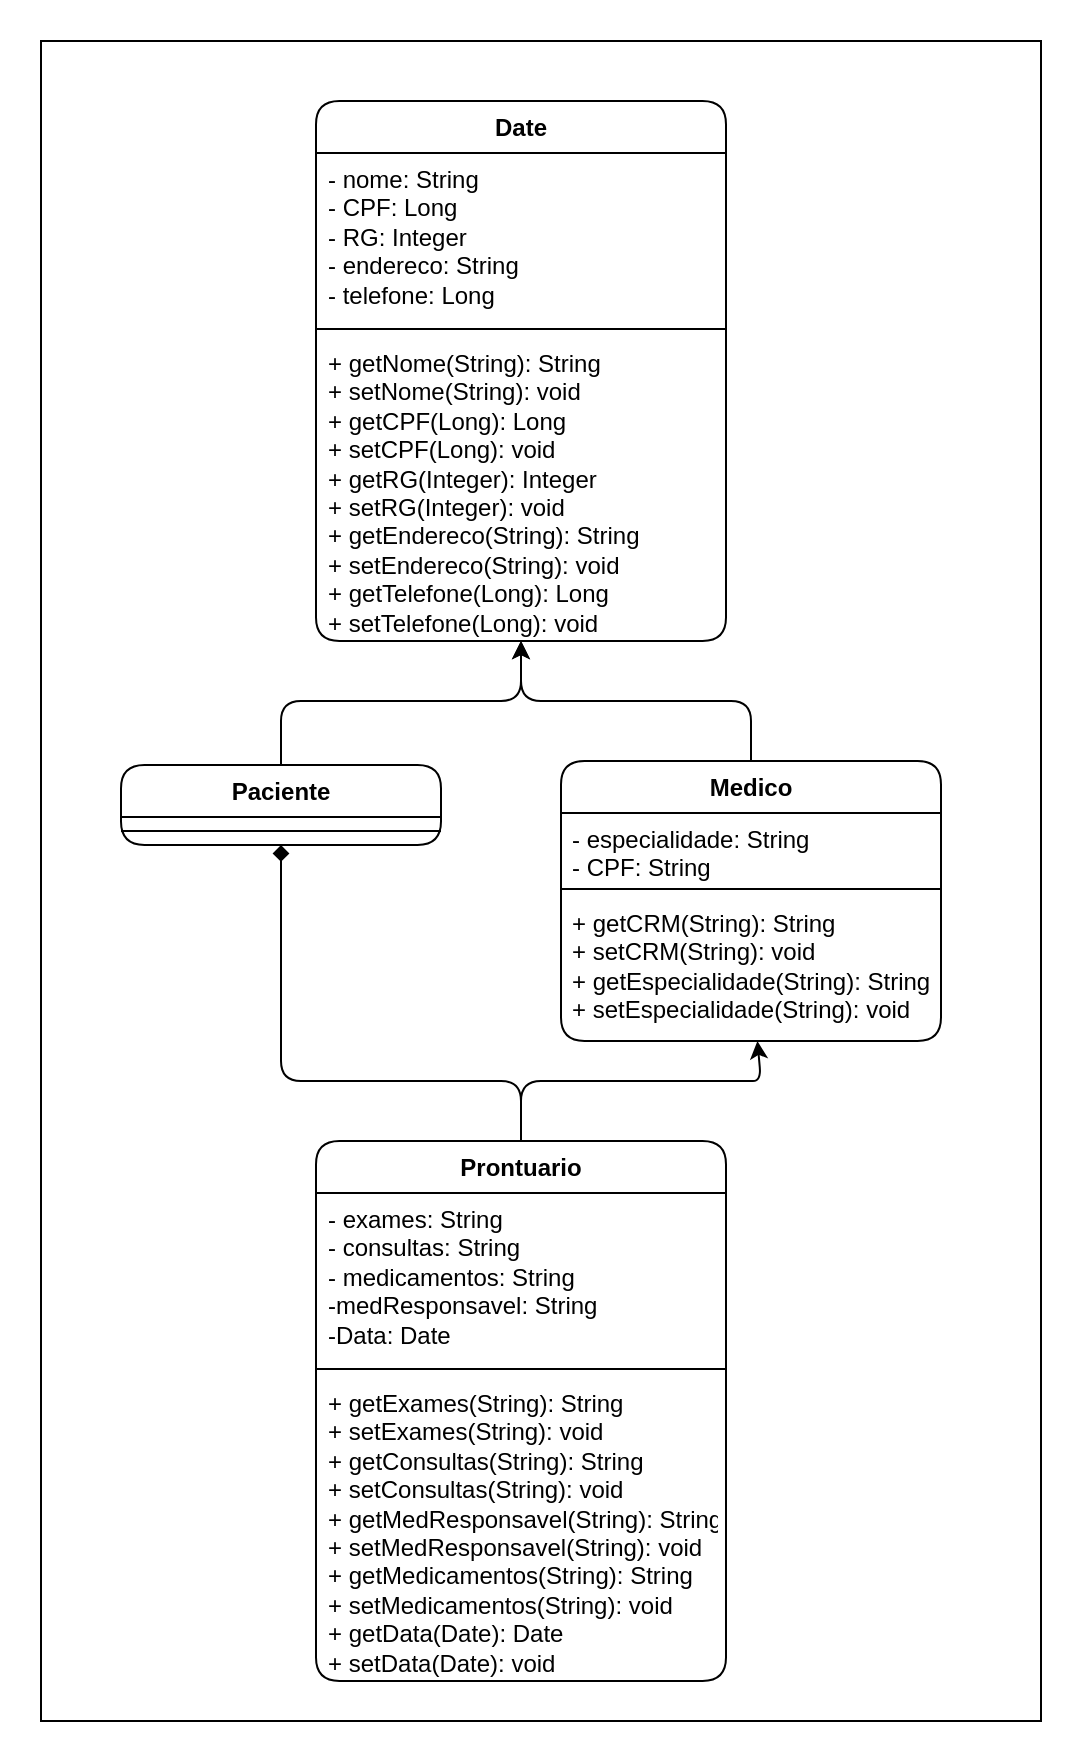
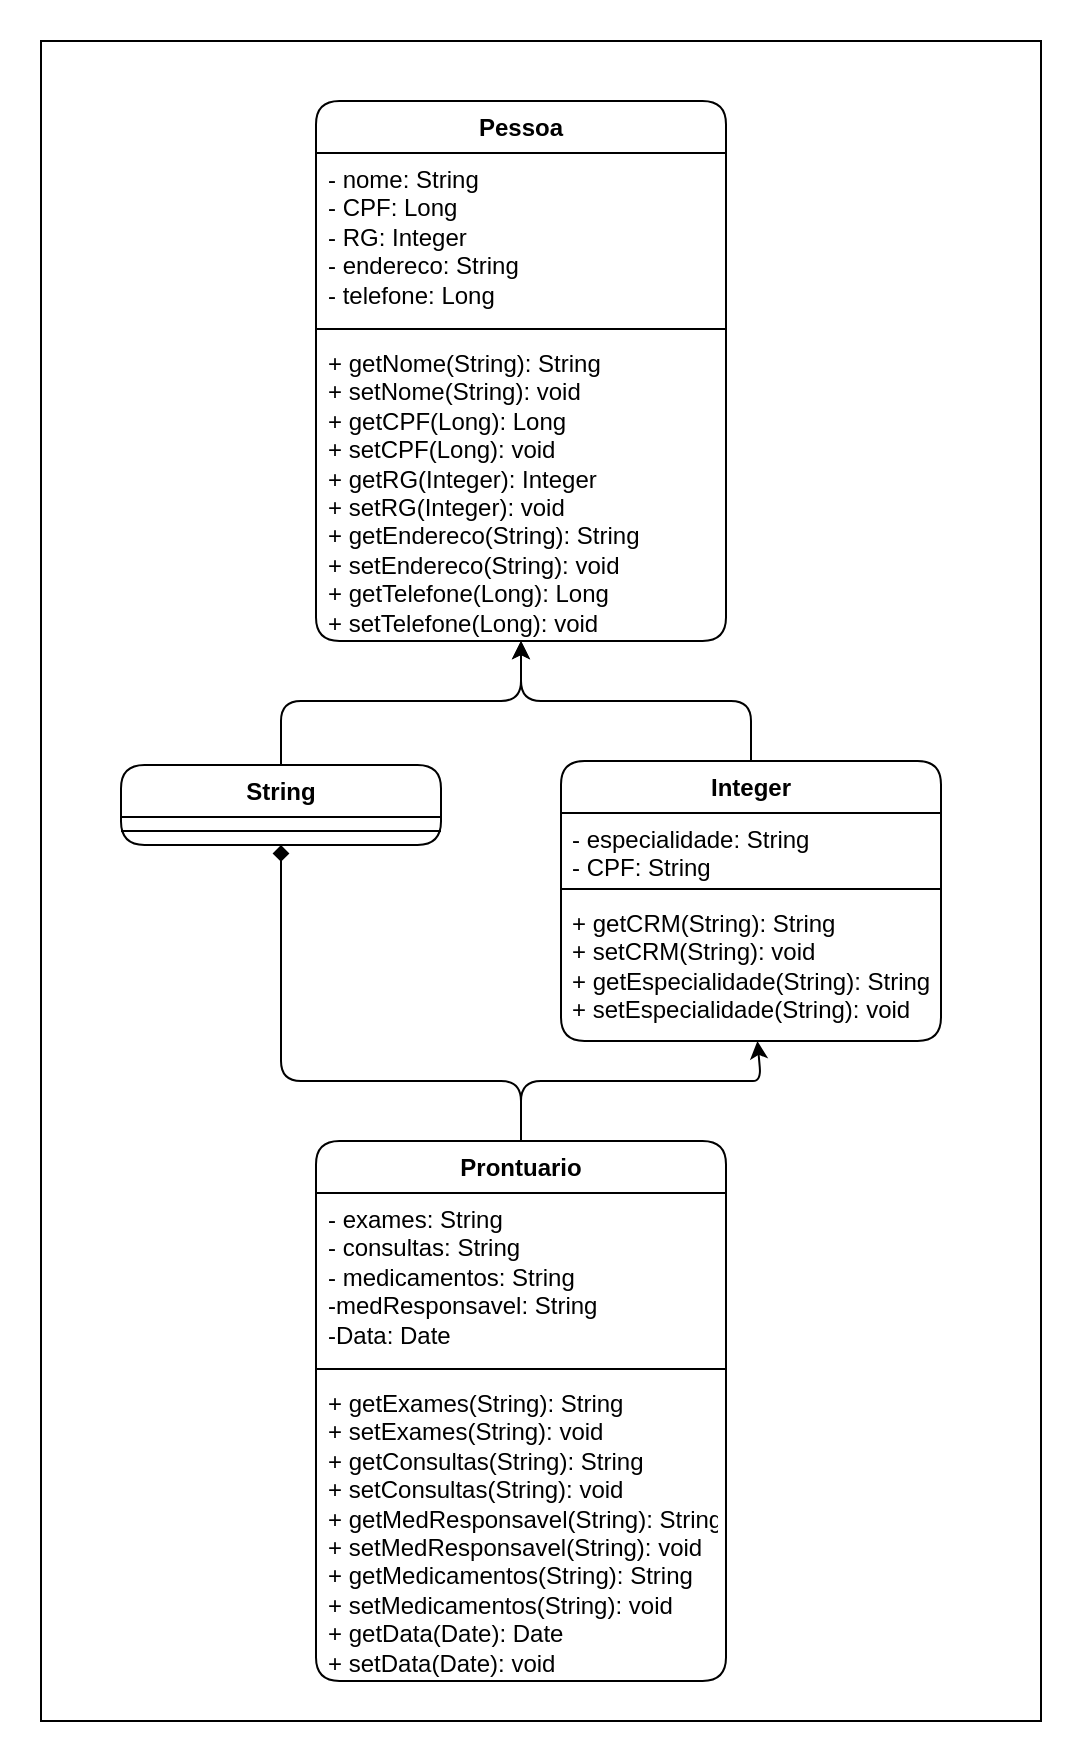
node "Date": label "Date" -> "Pessoa"
node "Medico": label "Medico" -> "Integer"
node "Paciente": label "Paciente" -> "String"
